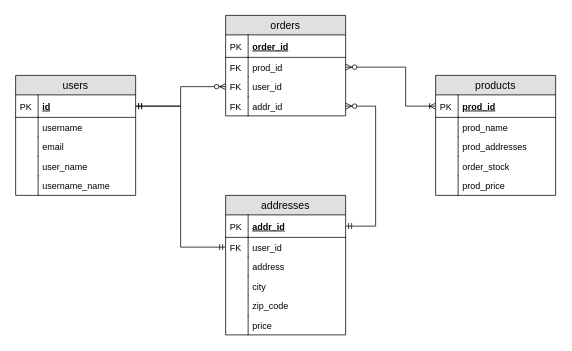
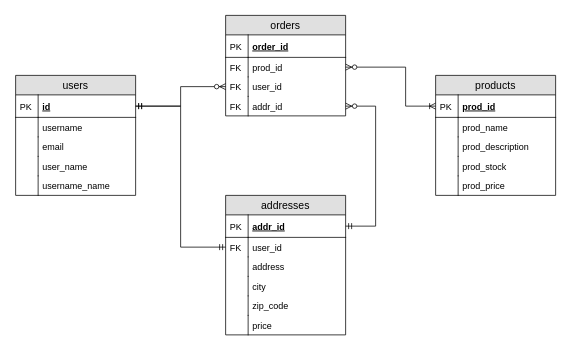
node "prod_addresses": label "prod_addresses" -> "prod_description"
node "order_stock": label "order_stock" -> "prod_stock"
